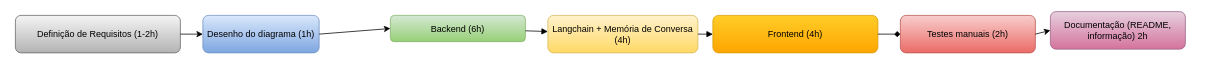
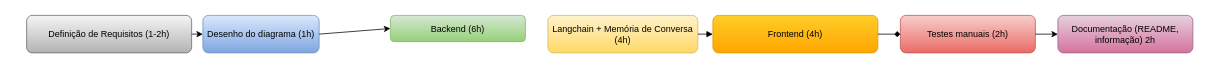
node "Documentação (README, informação) 2h": moved (1118, 30) -> (1125, 34)
edge "Backend (6h)" -> "Langchain + Memória de Conversa (4h)": removed
node "Definição de Requisitos (1-2h)": moved (98, 34) -> (109, 34)
